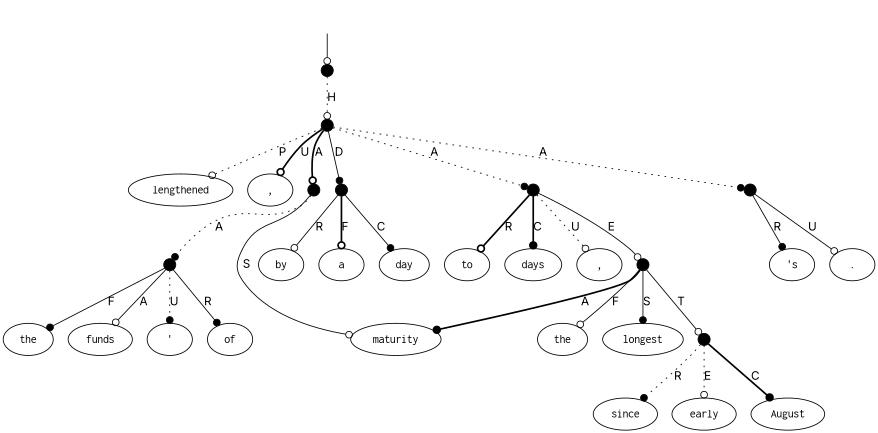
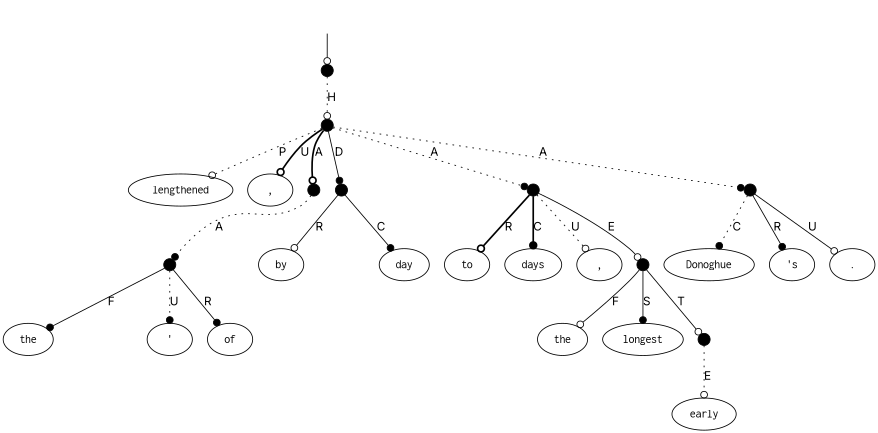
node "a": removed
node "Donoghue": added
node "funds": removed
node "maturity": removed
node "since": removed
node "August": removed
